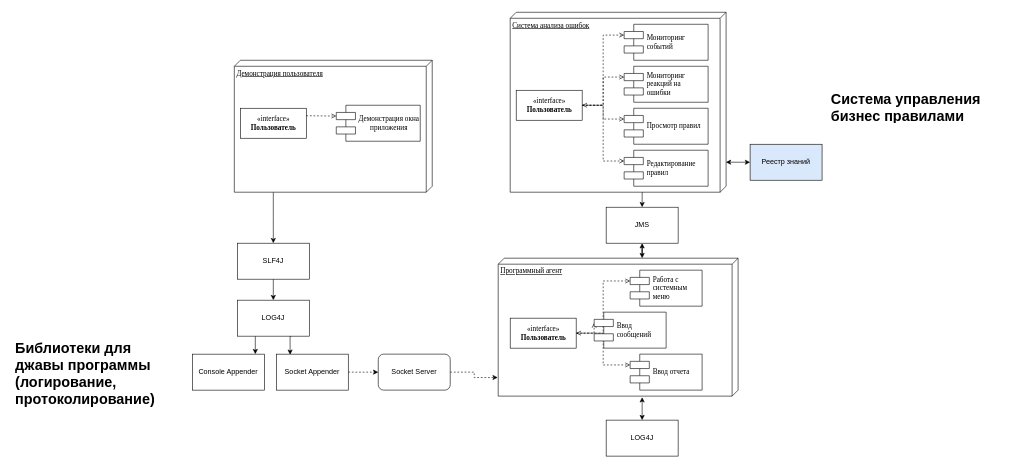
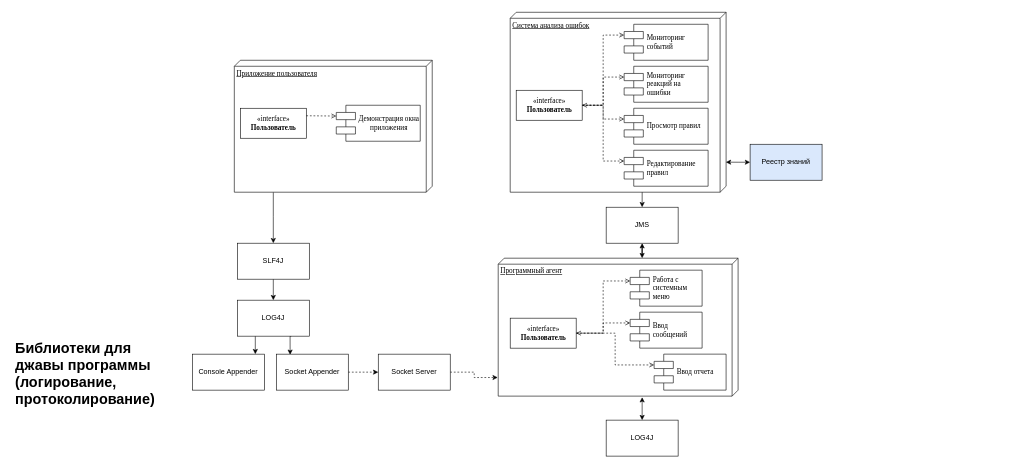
node "Демонстрация пользователя": label "Демонстрация пользователя" -> "Приложение пользователя"
node "Система управления бизнес правилами": removed
node "Ввод сообщений": moved (630, 330) -> (666, 330)
node "Socket Server": shape rounded rectangle -> rectangle
node "Ввод отчета": moved (666, 372) -> (690, 372)
